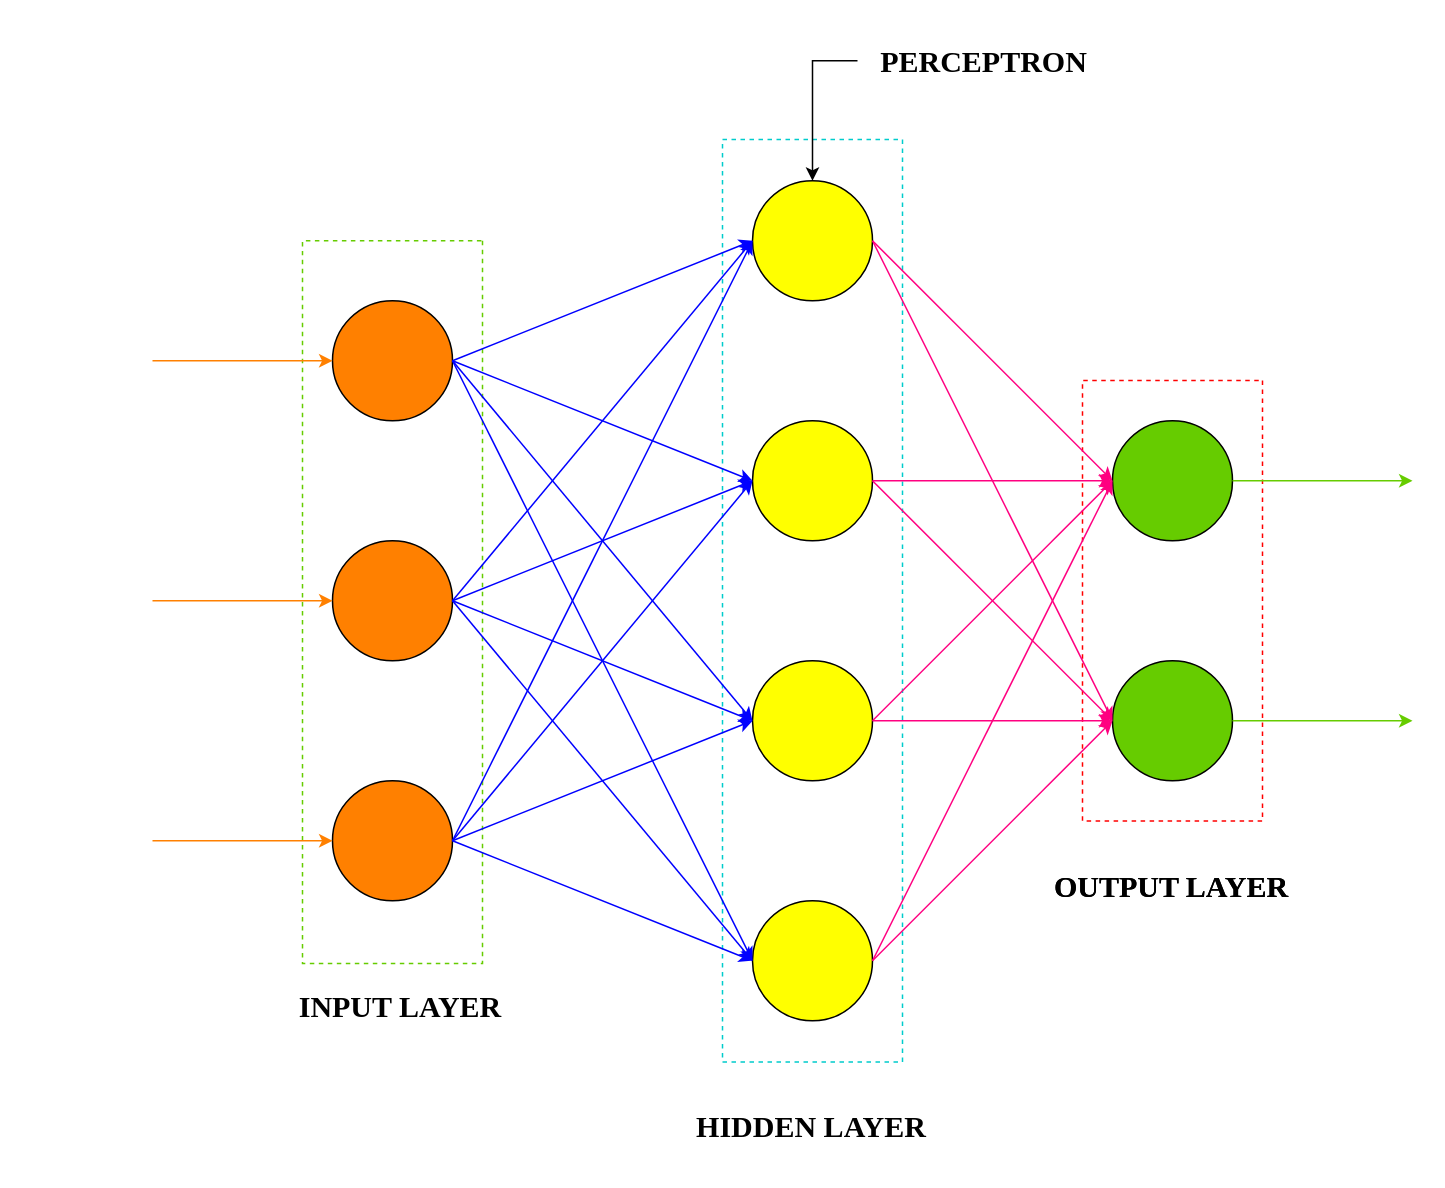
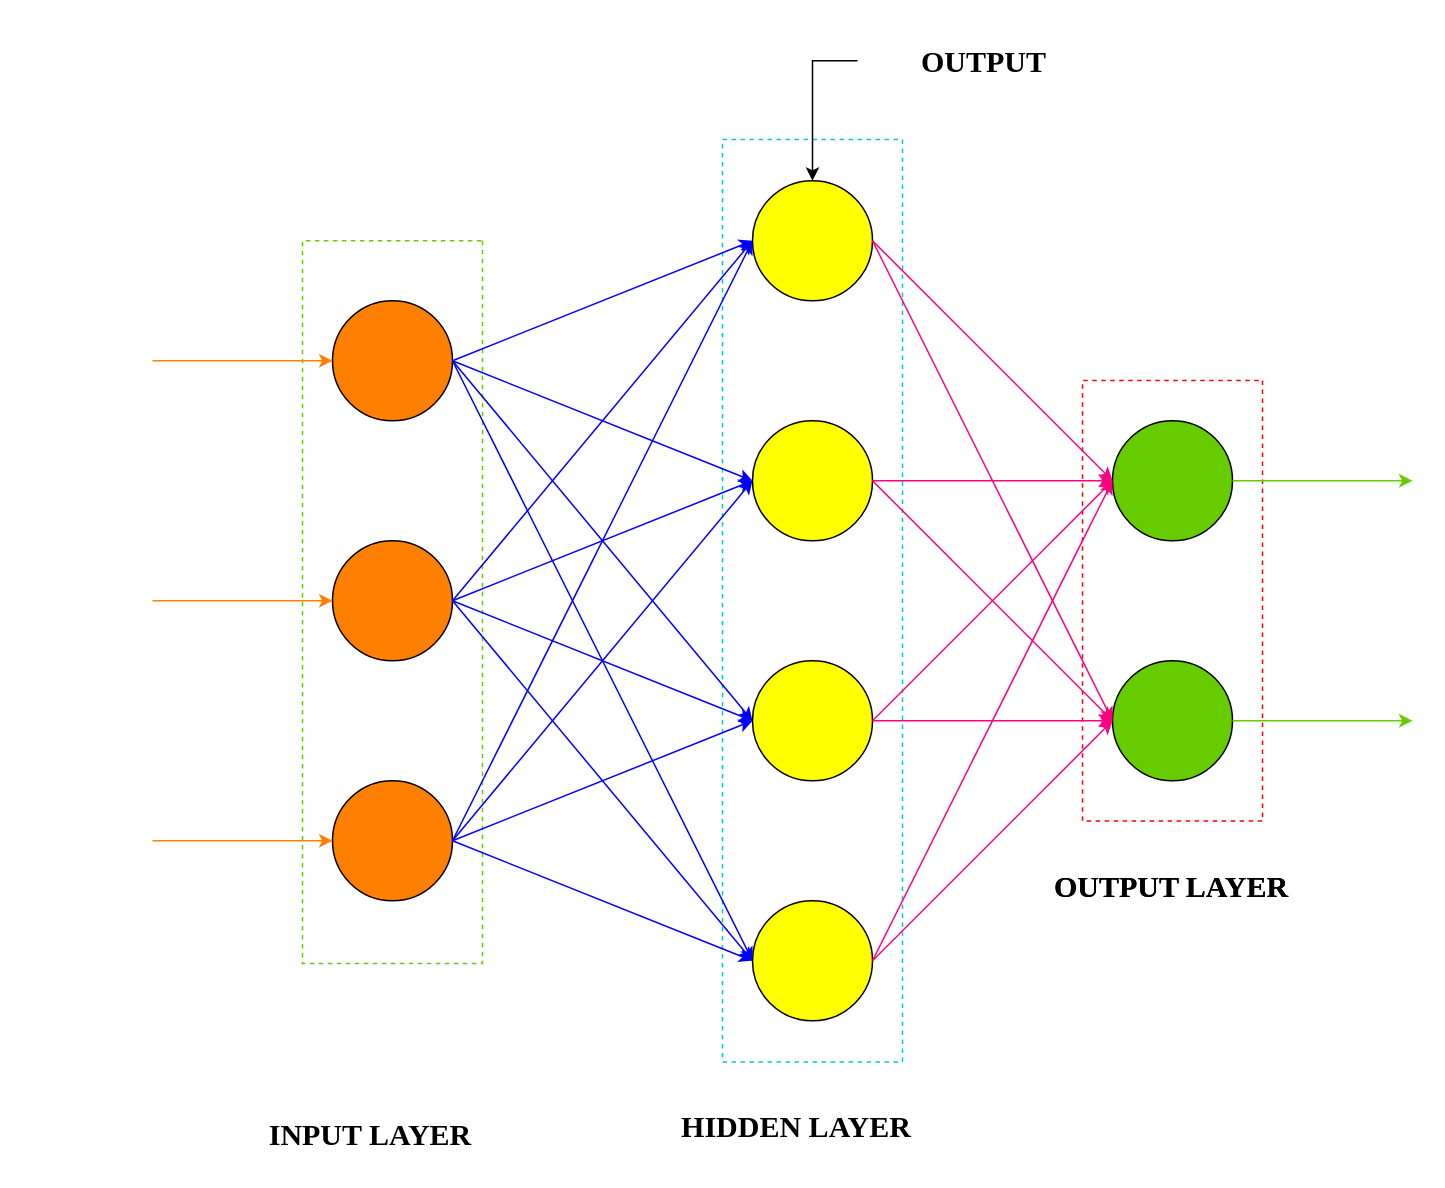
node "PERCEPTRON": label "PERCEPTRON" -> "OUTPUT"
node "INPUT LAYER": moved (401, 1006) -> (371, 1133)
node "HIDDEN LAYER": moved (812, 1126) -> (797, 1126)
